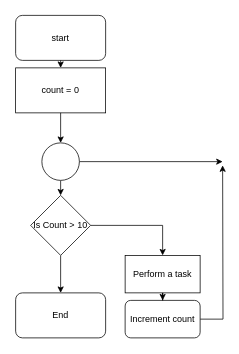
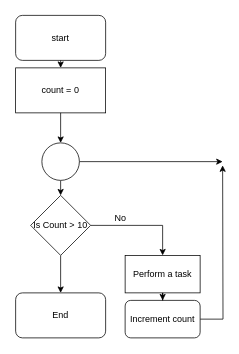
node "No": added
